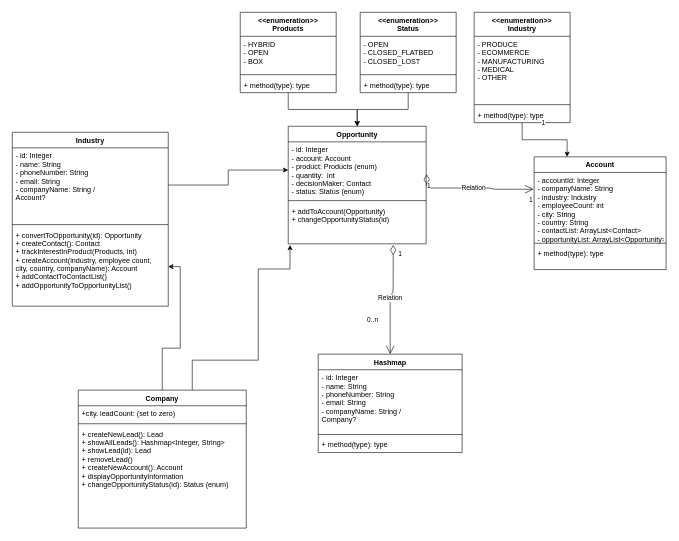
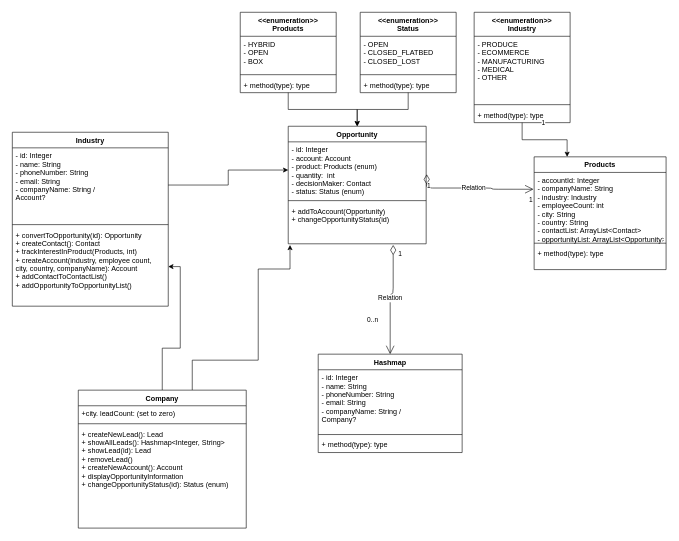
node "Account": label "Account" -> "Products"
